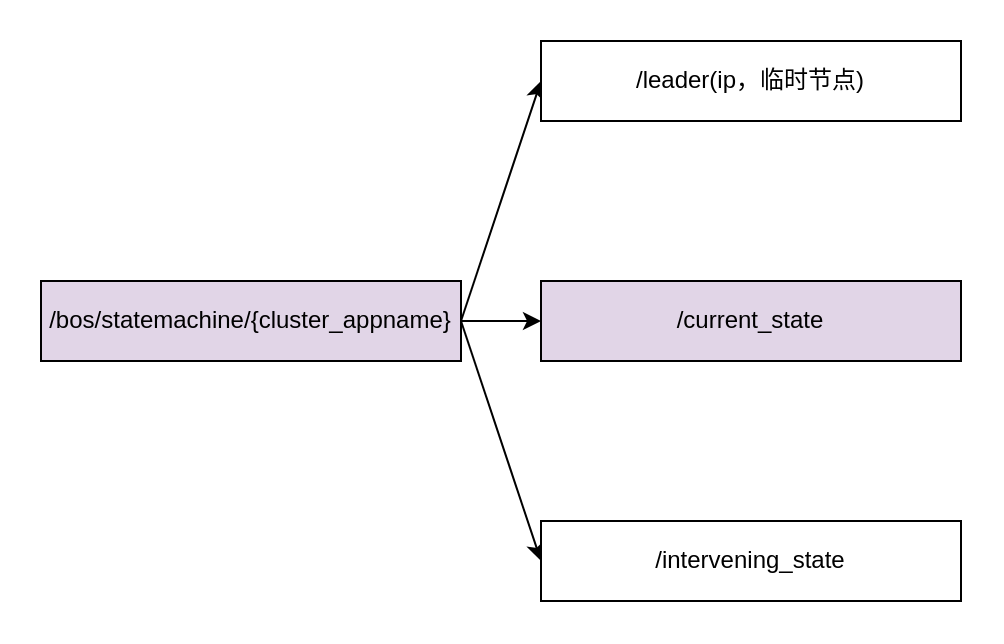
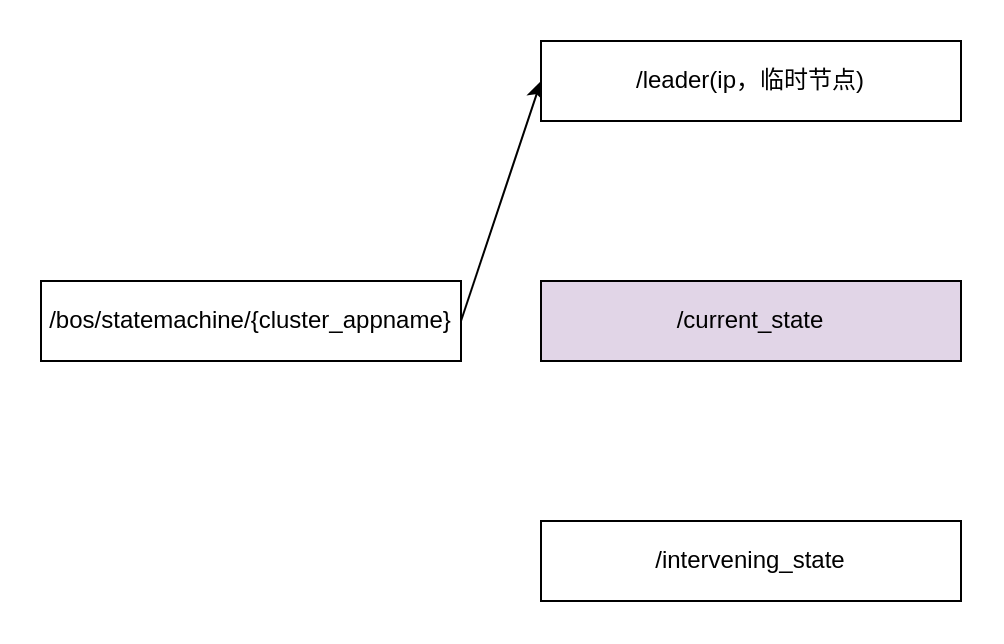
node "/bos/statemachine/{cluster_appname}": fillcolor #e1d5e7 -> #ffffff
edge "/bos/statemachine/{cluster_appname}" -> "/current_state": removed
edge "/bos/statemachine/{cluster_appname}" -> "/intervening_state": removed
